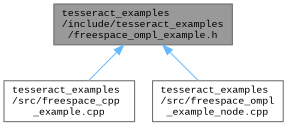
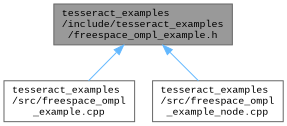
node "tesseract_examples /src/freespace_cpp _example.cpp": label "tesseract_examples /src/freespace_cpp _example.cpp" -> "tesseract_examples /src/freespace_ompl _example.cpp"
